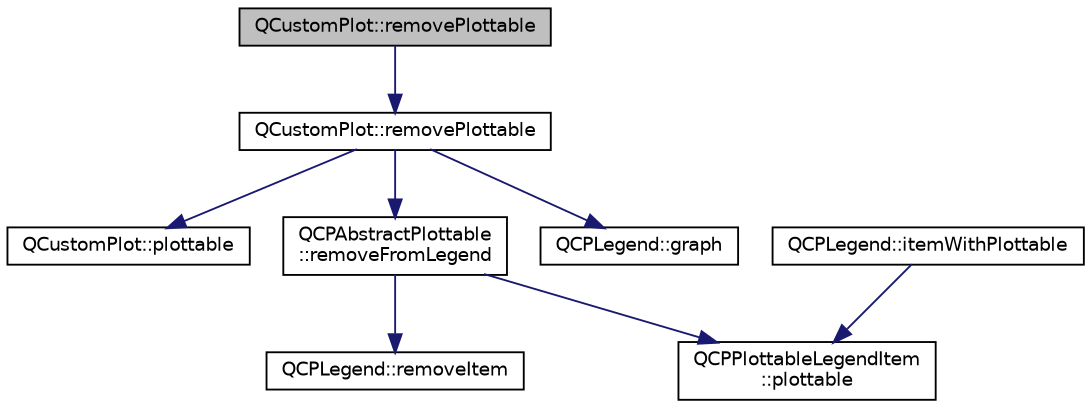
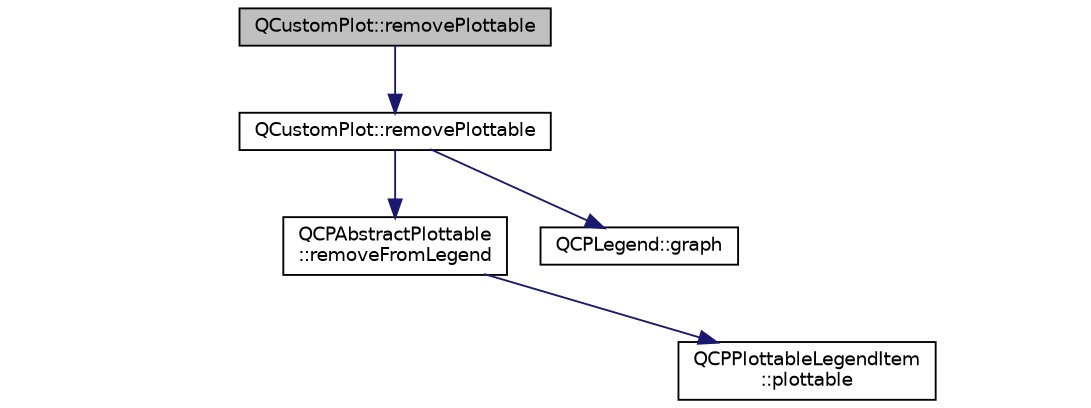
node "QCustomPlot::plottable": removed
node "QCPLegend::itemWithPlottable": removed
node "QCPLegend::removeItem": removed
